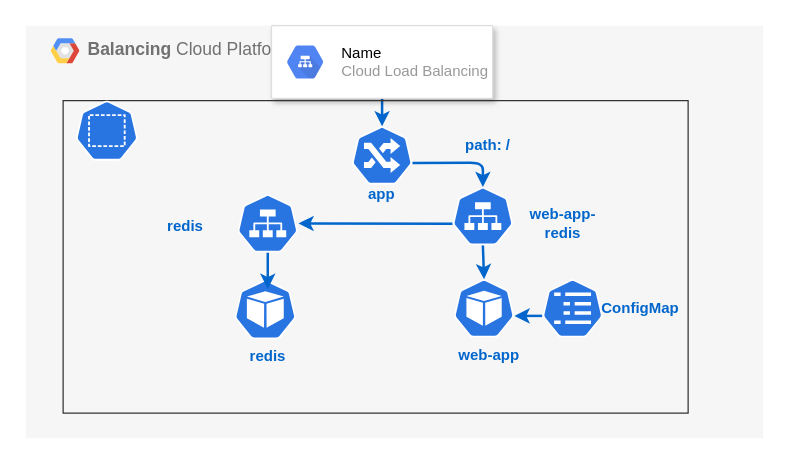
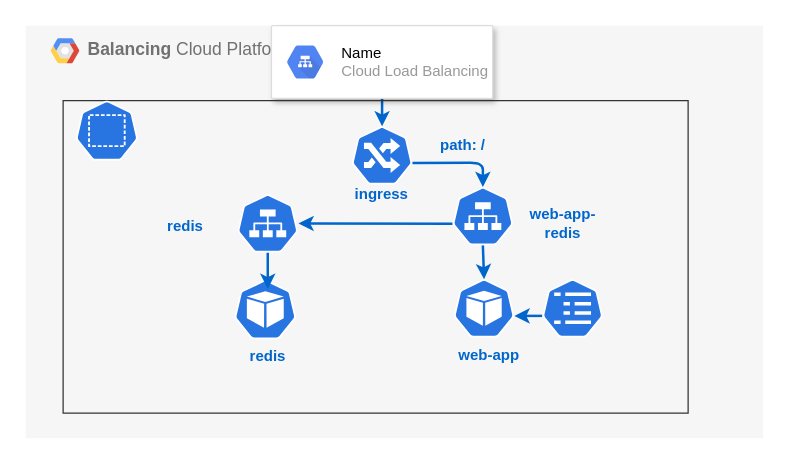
node "path: /": moved (488, 145) -> (463, 145)
node "app": label "app" -> "ingress"
node "ConfigMap": removed
